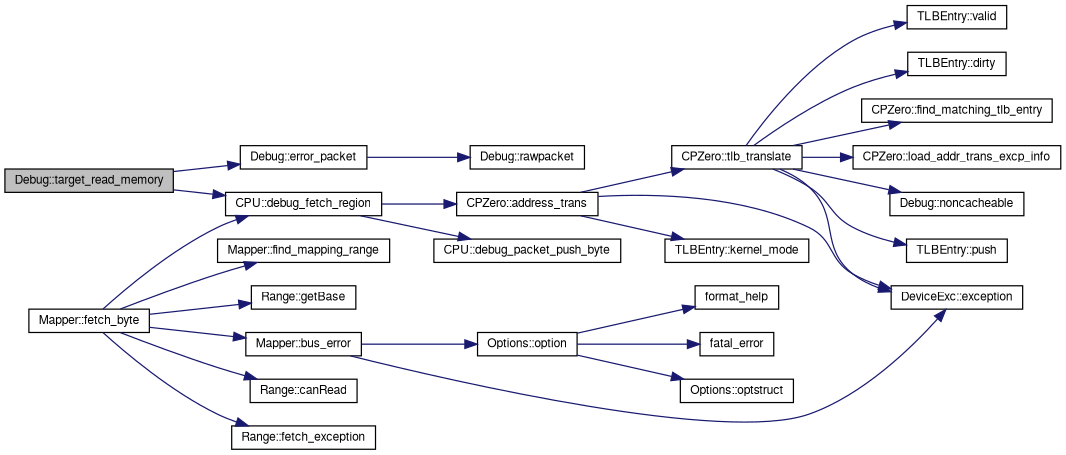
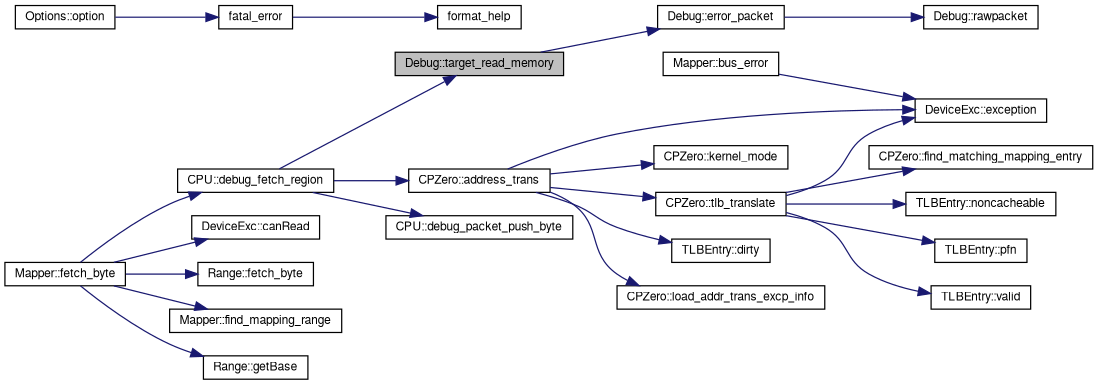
edge "CPZero::tlb_translate" -> "TLBEntry::dirty": now "CPZero::address_trans" -> "TLBEntry::dirty"
node "CPZero::find_matching_tlb_entry": label "CPZero::find_matching_tlb_entry" -> "CPZero::find_matching_mapping_entry"
edge "CPZero::tlb_translate" -> "CPZero::load_addr_trans_excp_info": now "CPZero::address_trans" -> "CPZero::load_addr_trans_excp_info"
edge "Debug::target_read_memory" -> "CPU::debug_fetch_region": reversed
node "Debug::noncacheable": label "Debug::noncacheable" -> "TLBEntry::noncacheable"
node "TLBEntry::kernel_mode": label "TLBEntry::kernel_mode" -> "CPZero::kernel_mode"
node "TLBEntry::push": label "TLBEntry::push" -> "TLBEntry::pfn"
edge "Options::option" -> "format_help": now "fatal_error" -> "format_help"
edge "Mapper::fetch_byte" -> "Mapper::bus_error": removed
edge "Mapper::bus_error" -> "Options::option": removed
node "Range::canRead": label "Range::canRead" -> "DeviceExc::canRead"
node "Options::optstruct": removed
node "Range::fetch_exception": label "Range::fetch_exception" -> "Range::fetch_byte"
